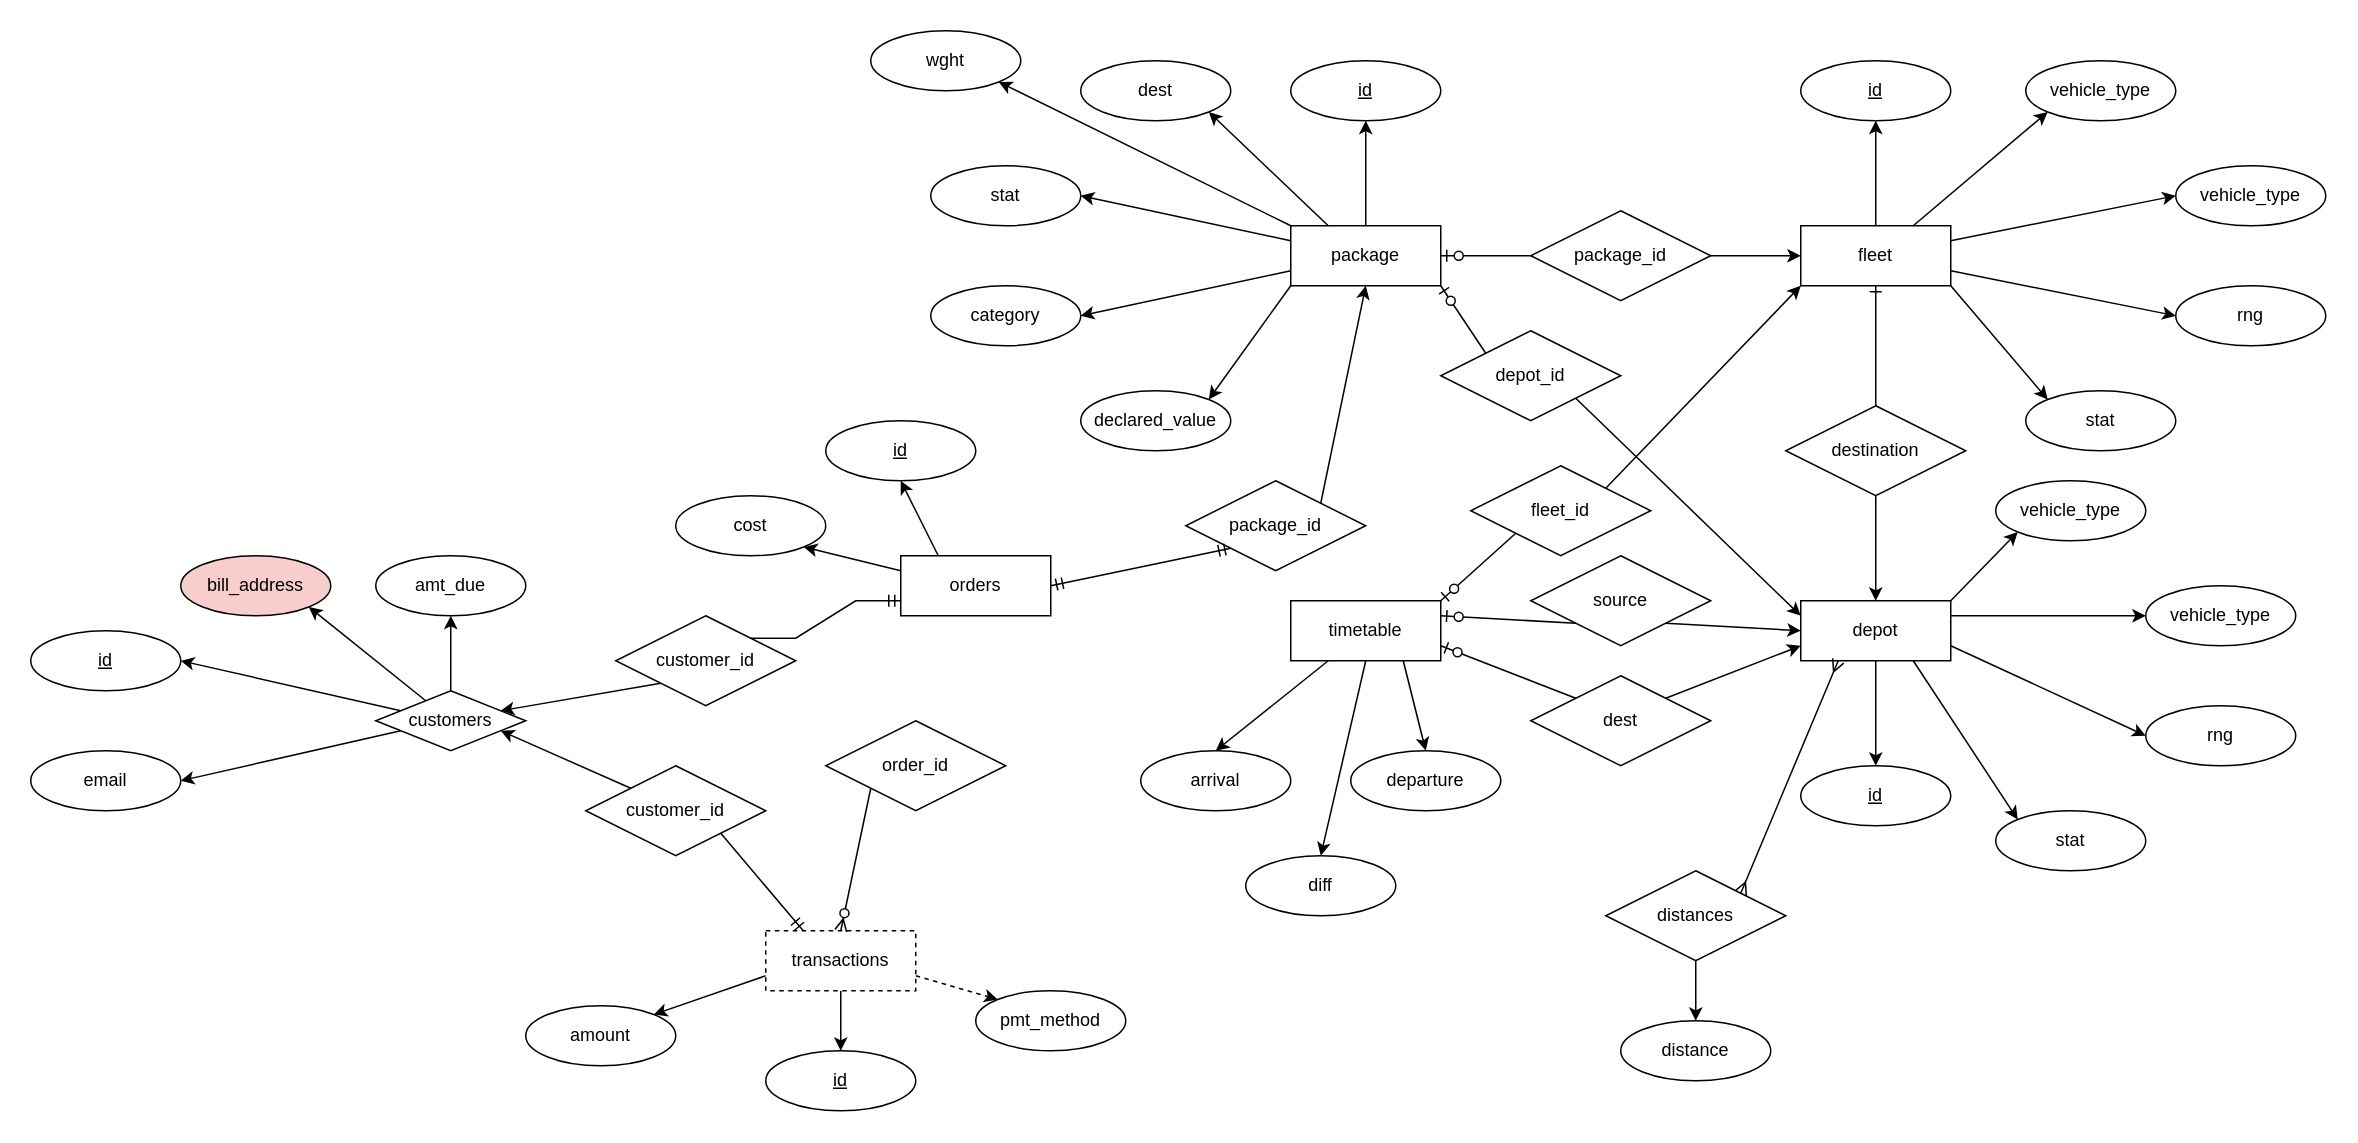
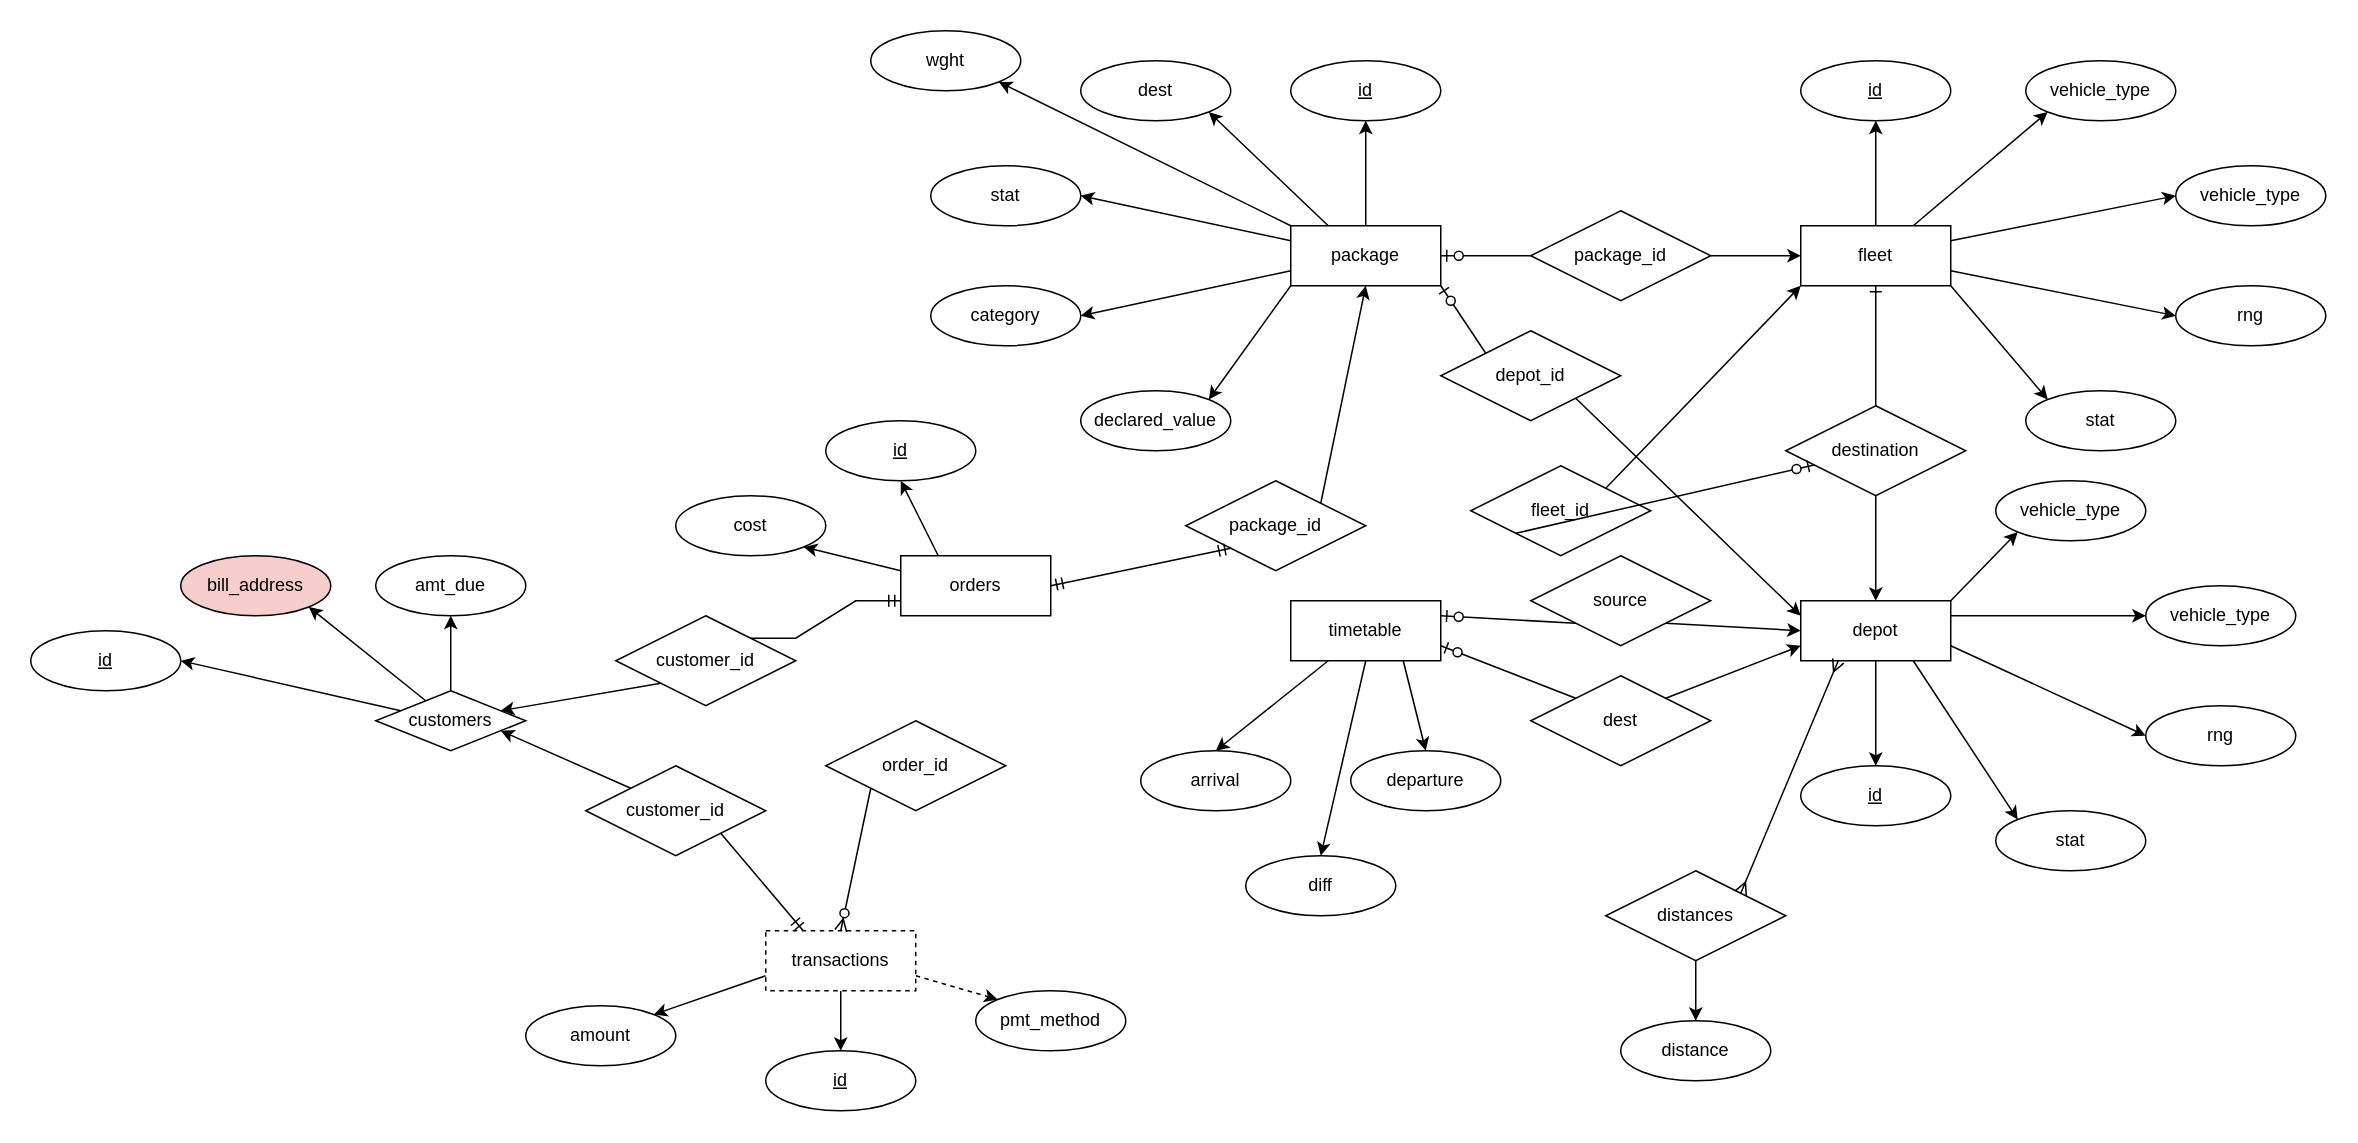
edge "fleet_id" -> "timetable": now "fleet_id" -> "destination"
edge "customers" -> "email": removed
node "email": removed
